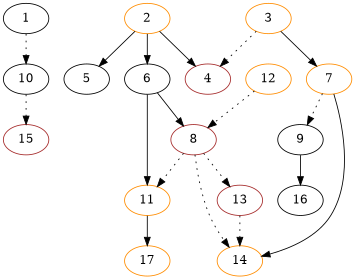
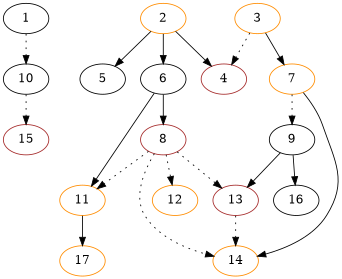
edge "12" -> "8": reversed
edge "9" -> "13": added
